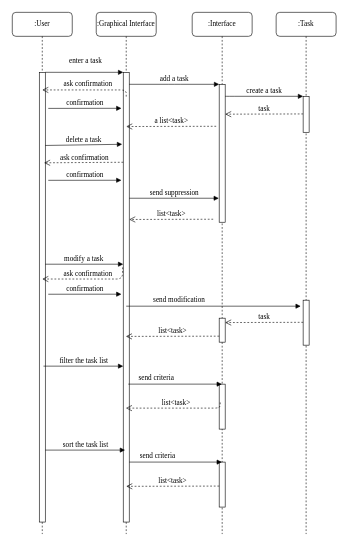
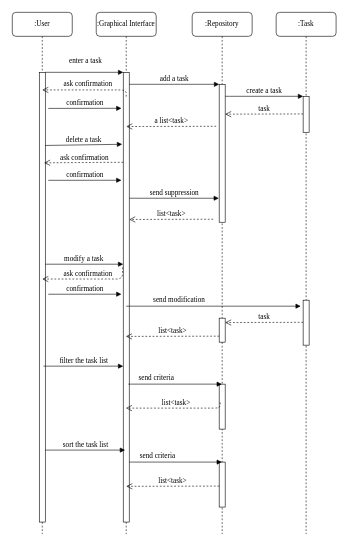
node ":Interface": label ":Interface" -> ":Repository"
